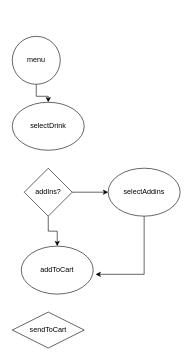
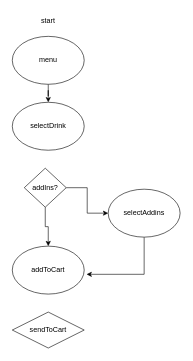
node "start": added
node "menu": size 48x48 -> 72x48
node "addIns?": size 48x48 -> 42x39
node "selectAddins": moved (144, 192) -> (144, 213)
node "addToCart": moved (57, 270) -> (48, 270)
